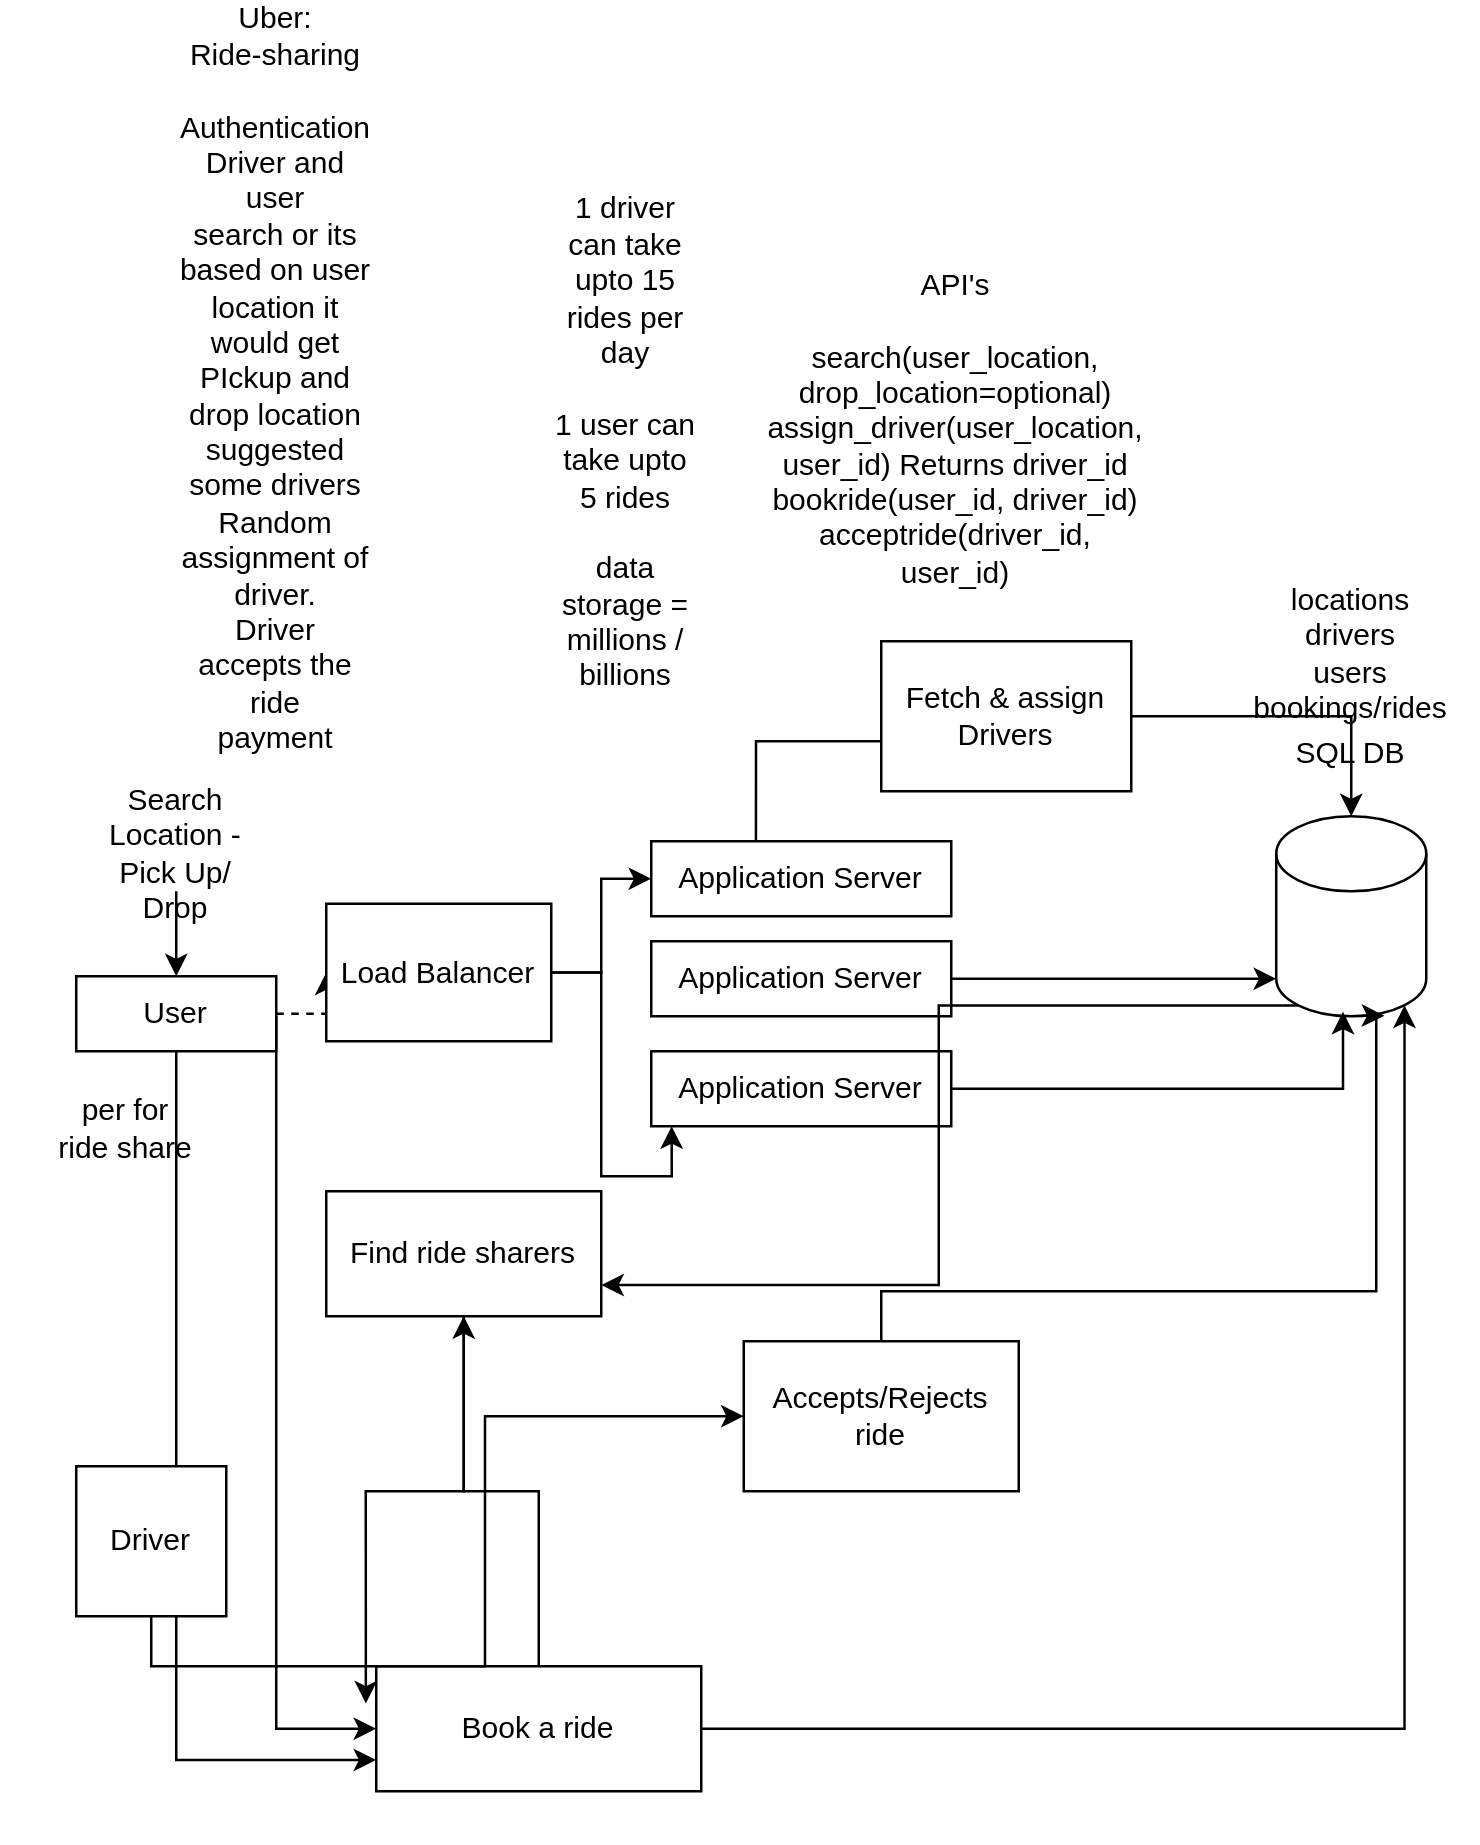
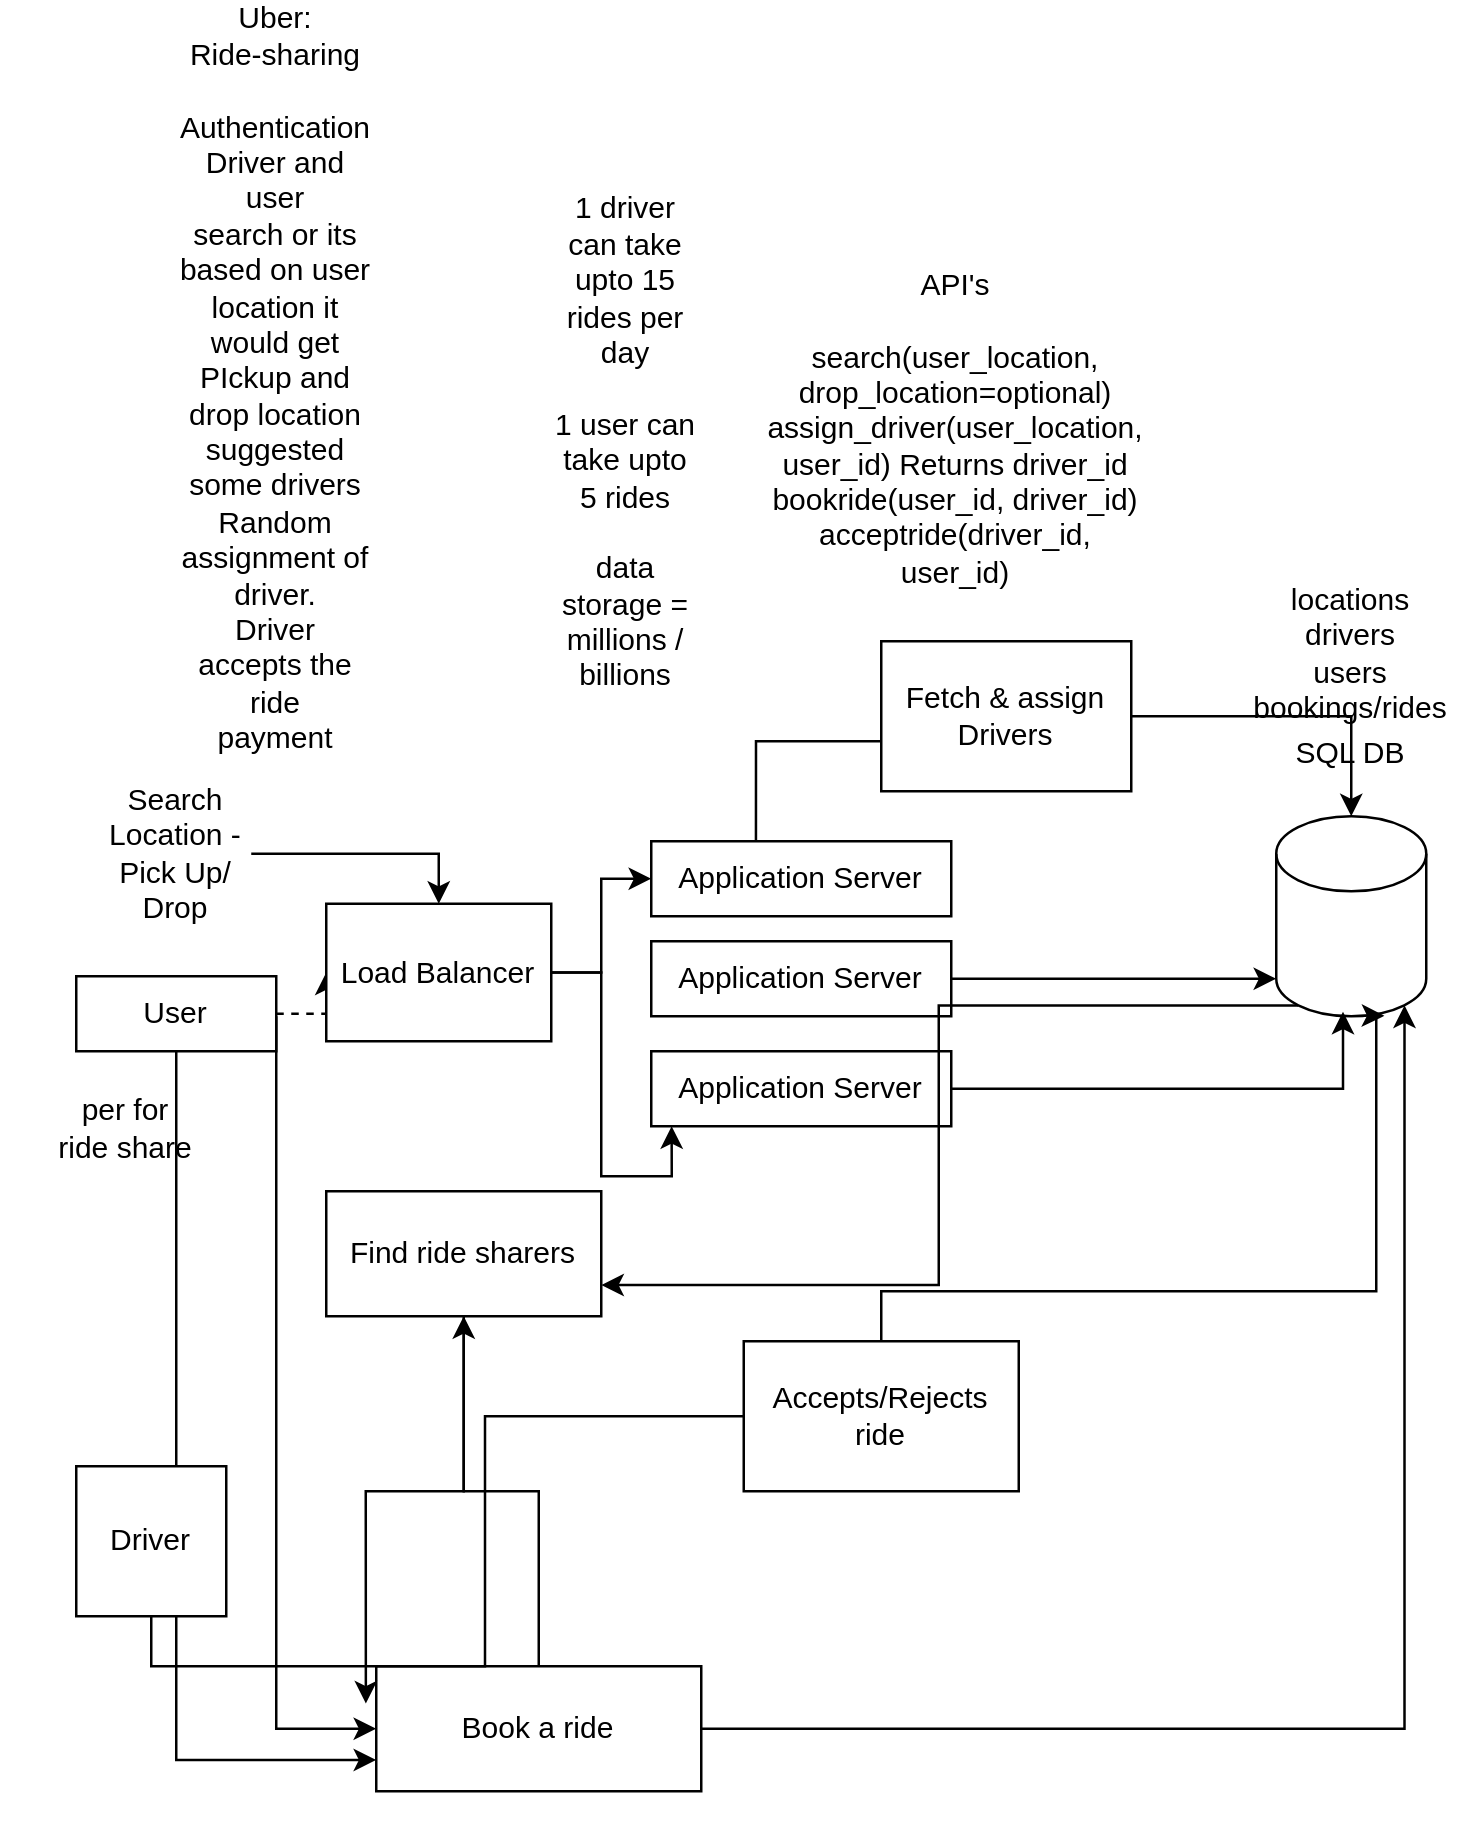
edge "Search Location - Pick Up/ Drop" -> "User": now "Search Location - Pick Up/ Drop" -> "Load Balancer"
edge "Driver" -> "Accepts/Rejects ride": arrowhead classic -> none
